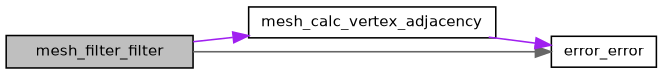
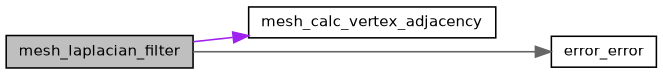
edge "mesh_calc_vertex_adjacency" -> "error_error": removed
node "mesh_filter_filter": label "mesh_filter_filter" -> "mesh_laplacian_filter"
